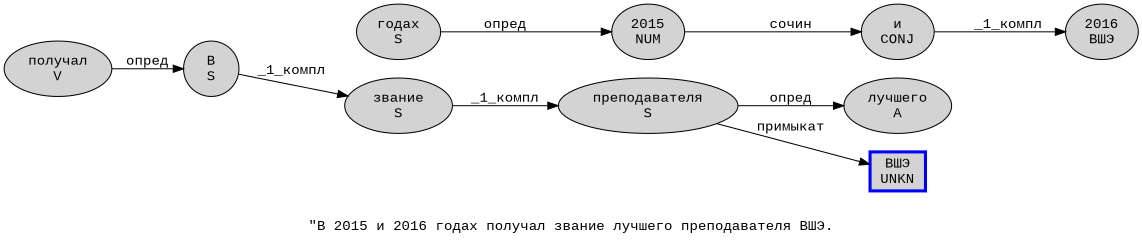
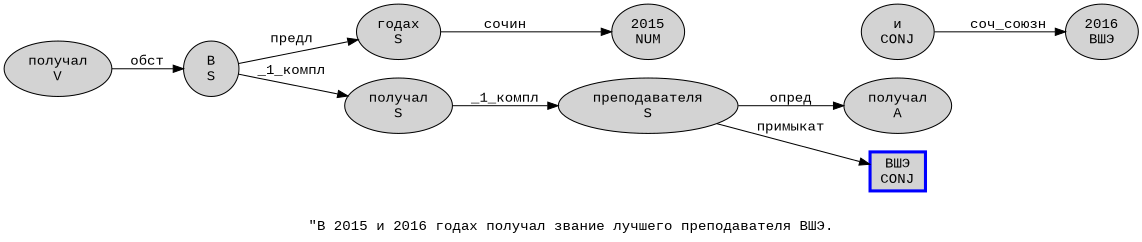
edge "годах S" -> "2015 NUM": label "опред" -> "сочин"
edge "и CONJ" -> "2016 ВШЭ": label "_1_компл" -> "соч_союзн"
edge "2015 NUM" -> "и CONJ": removed, label "сочин"
edge "В S" -> "годах S": added, label "предл"
edge "получал V" -> "В S": label "опред" -> "обст"
node "звание S": label "звание S" -> "получал S"
node "лучшего A": label "лучшего A" -> "получал A"
node "ВШЭ UNKN": label "ВШЭ UNKN" -> "ВШЭ CONJ"
